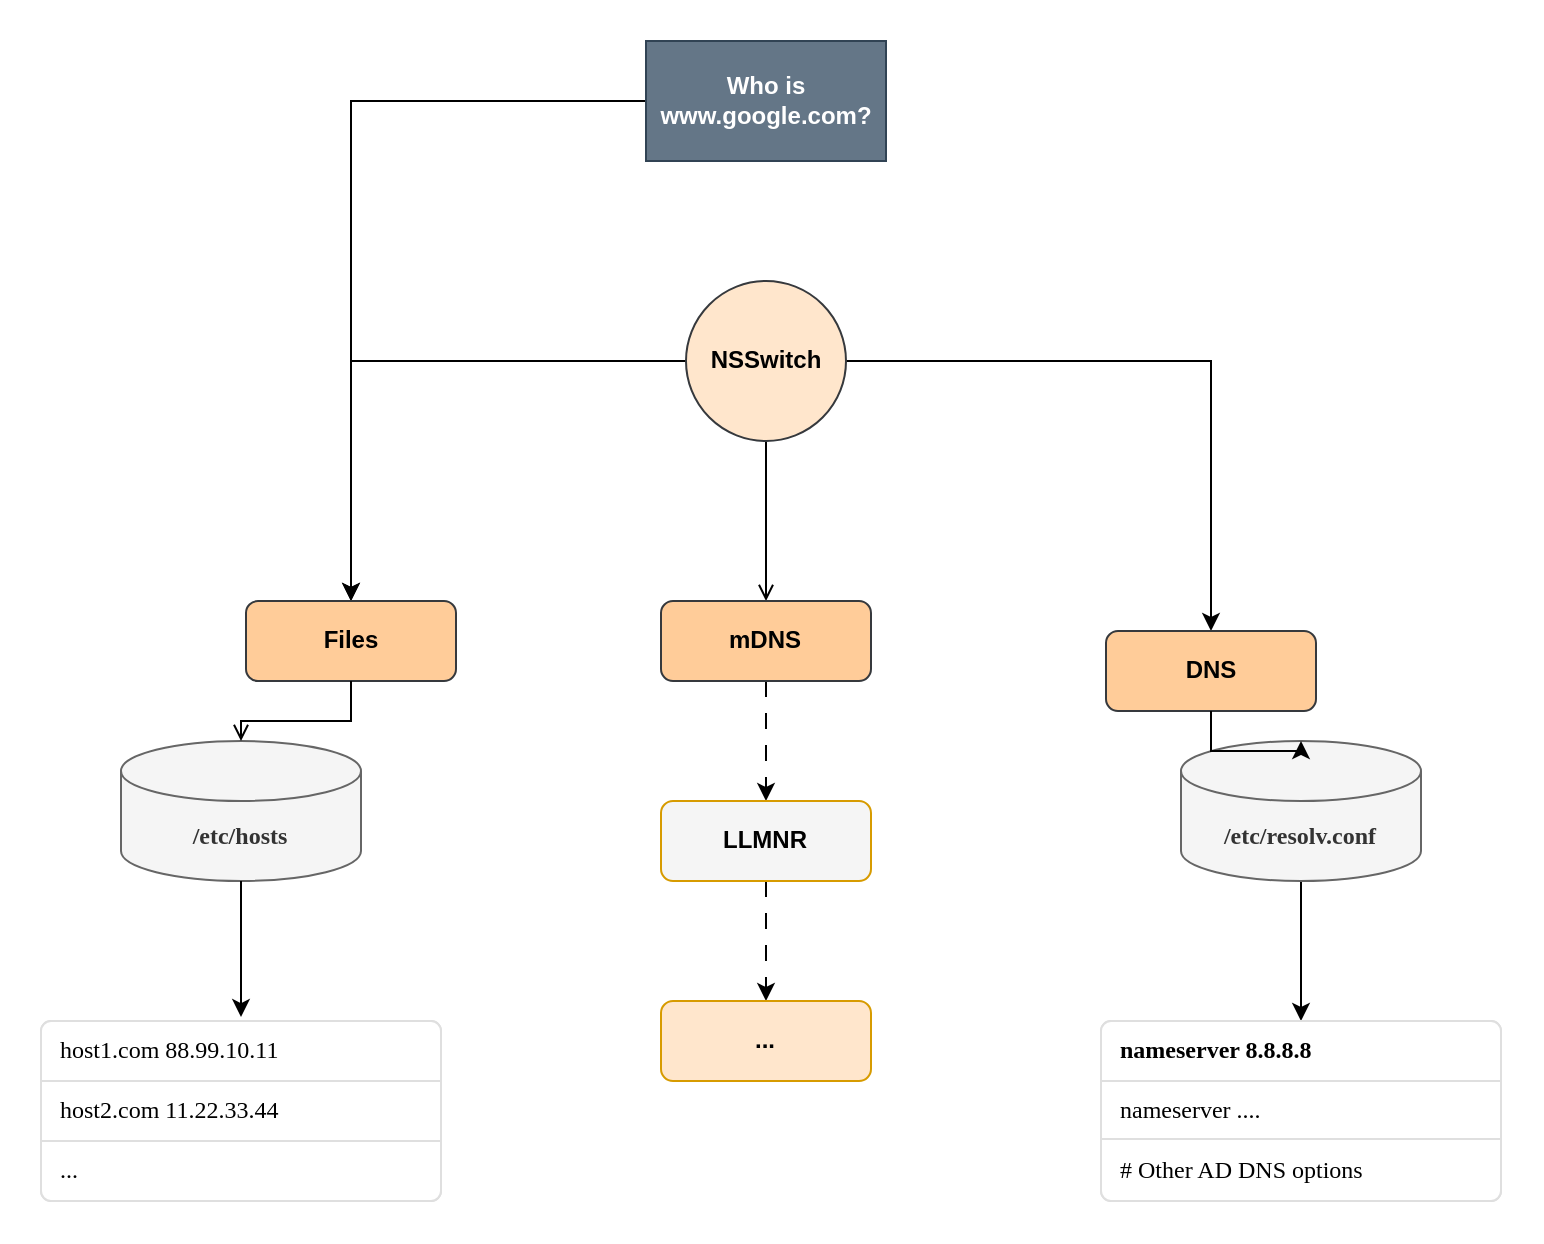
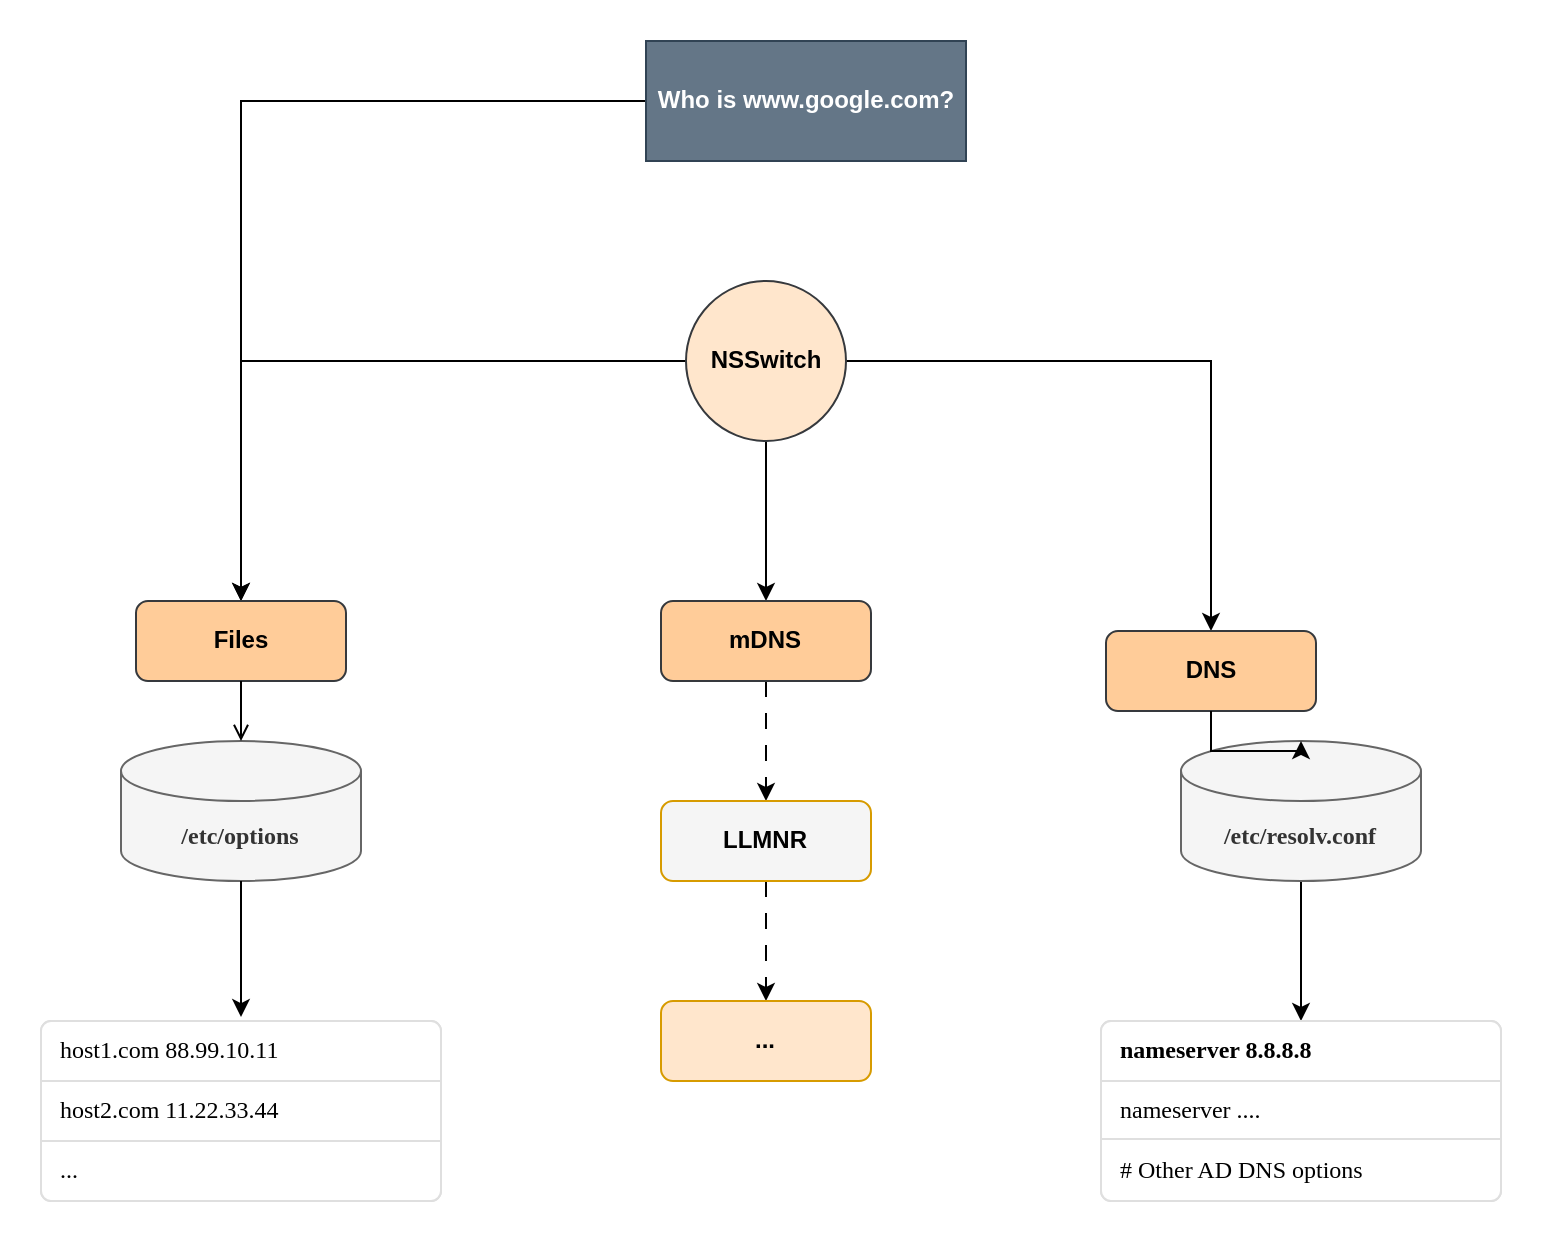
node "Who is www.google.com?": size 240x120 -> 320x120
edge "NSSwitch" -> "mDNS": arrowhead open -> classic
node "Files": moved (351, 641) -> (241, 641)
node "/etc/hosts": label "/etc/hosts" -> "/etc/options"
